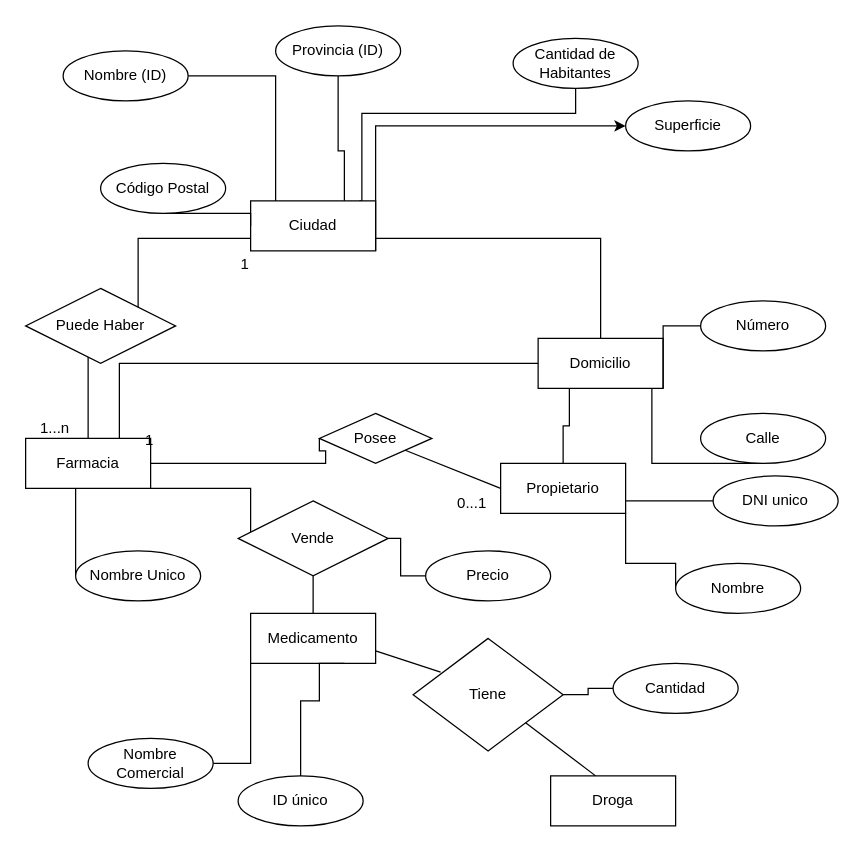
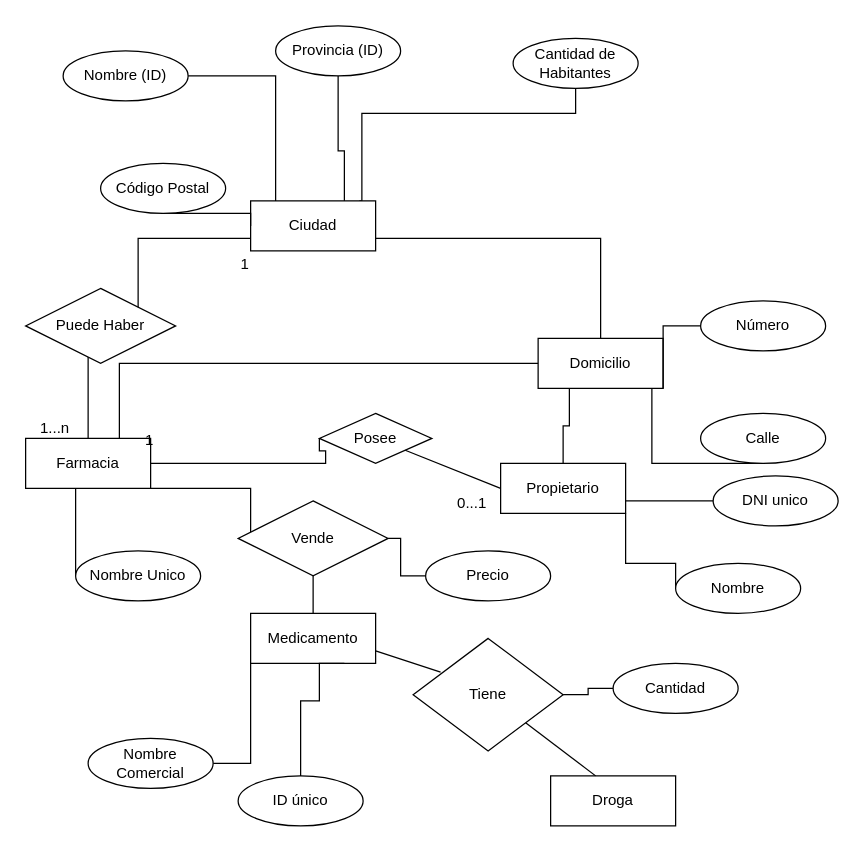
edge "Ciudad" -> "Superficie": removed
node "Superficie": removed
